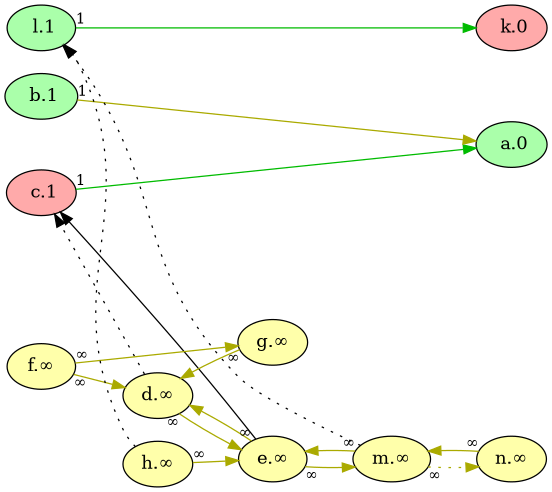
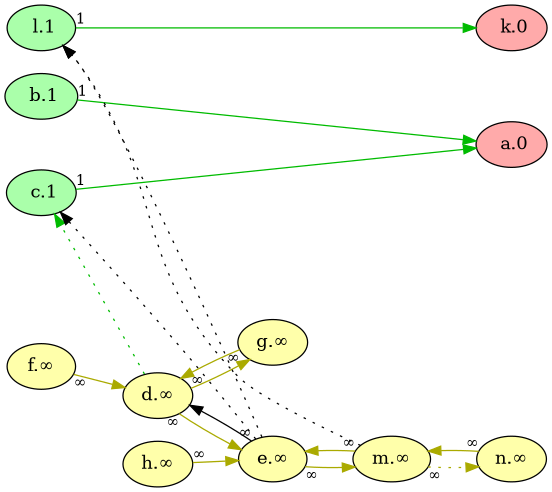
edge "b.1" -> "a.0": color #aaaa00 -> #00bb00
node "a.0": fillcolor #aaffaa -> #ffaaaa
node "c.1": fillcolor #ffaaaa -> #aaffaa
edge "h.∞" -> "l.1": now "e.∞" -> "l.1"
edge "d.∞" -> "c.1": color black -> #00bb00
edge "e.∞" -> "c.1": style solid -> dotted
edge "f.∞" -> "g.∞": now "d.∞" -> "g.∞"
edge "e.∞" -> "d.∞": color #aaaa00 -> black
